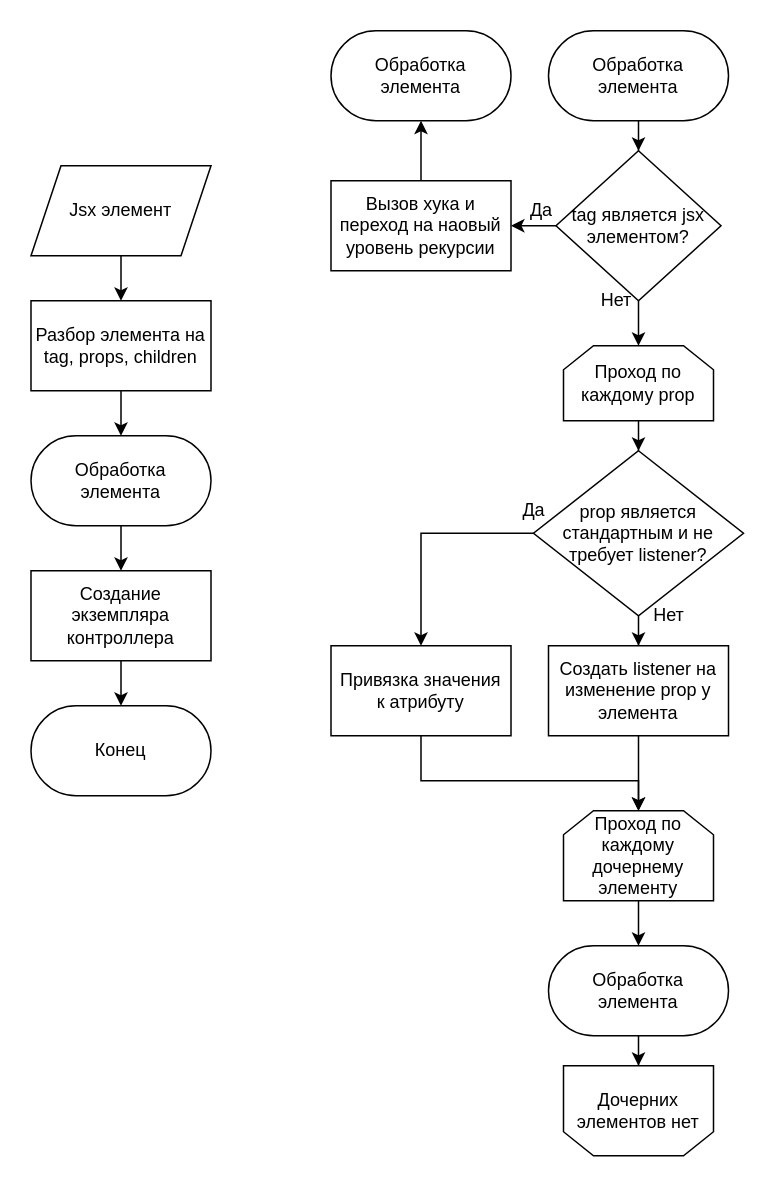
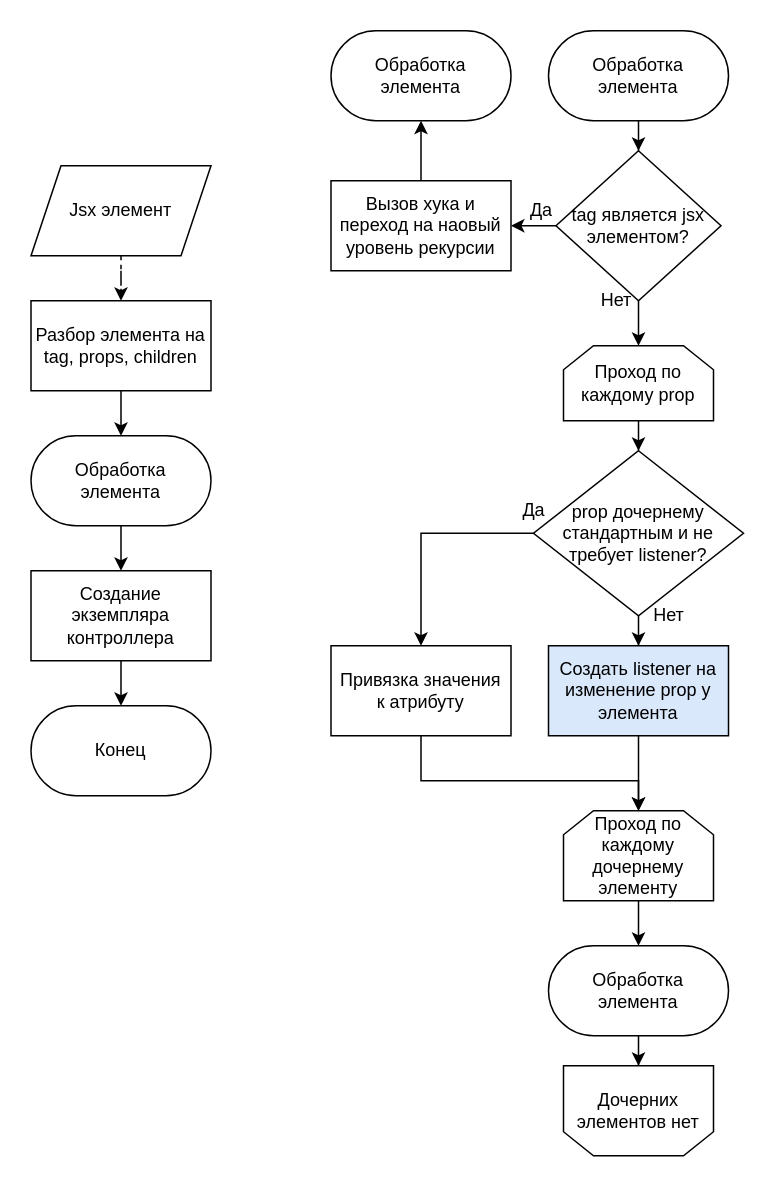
edge "Jsx элемент" -> "Разбор элемента на tag, props, children": style solid -> dashed
node "prop является стандартным и не требует listener?": label "prop является стандартным и не требует listener?" -> "prop дочернему стандартным и не требует listener?"
node "Создать listener на изменение prop у элемента": fillcolor #ffffff -> #dae8fc
